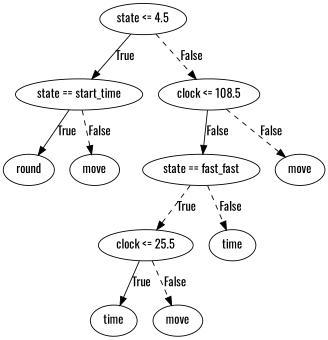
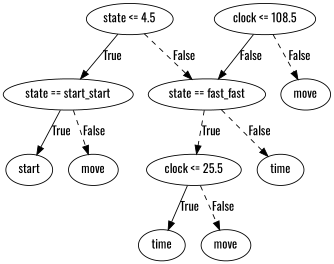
edge "state <= 4.5" -> "clock <= 108.5": now "state <= 4.5" -> "state == fast_fast"
node "state == start_time": label "state == start_time" -> "state == start_start"
node "round": label "round" -> "start"
